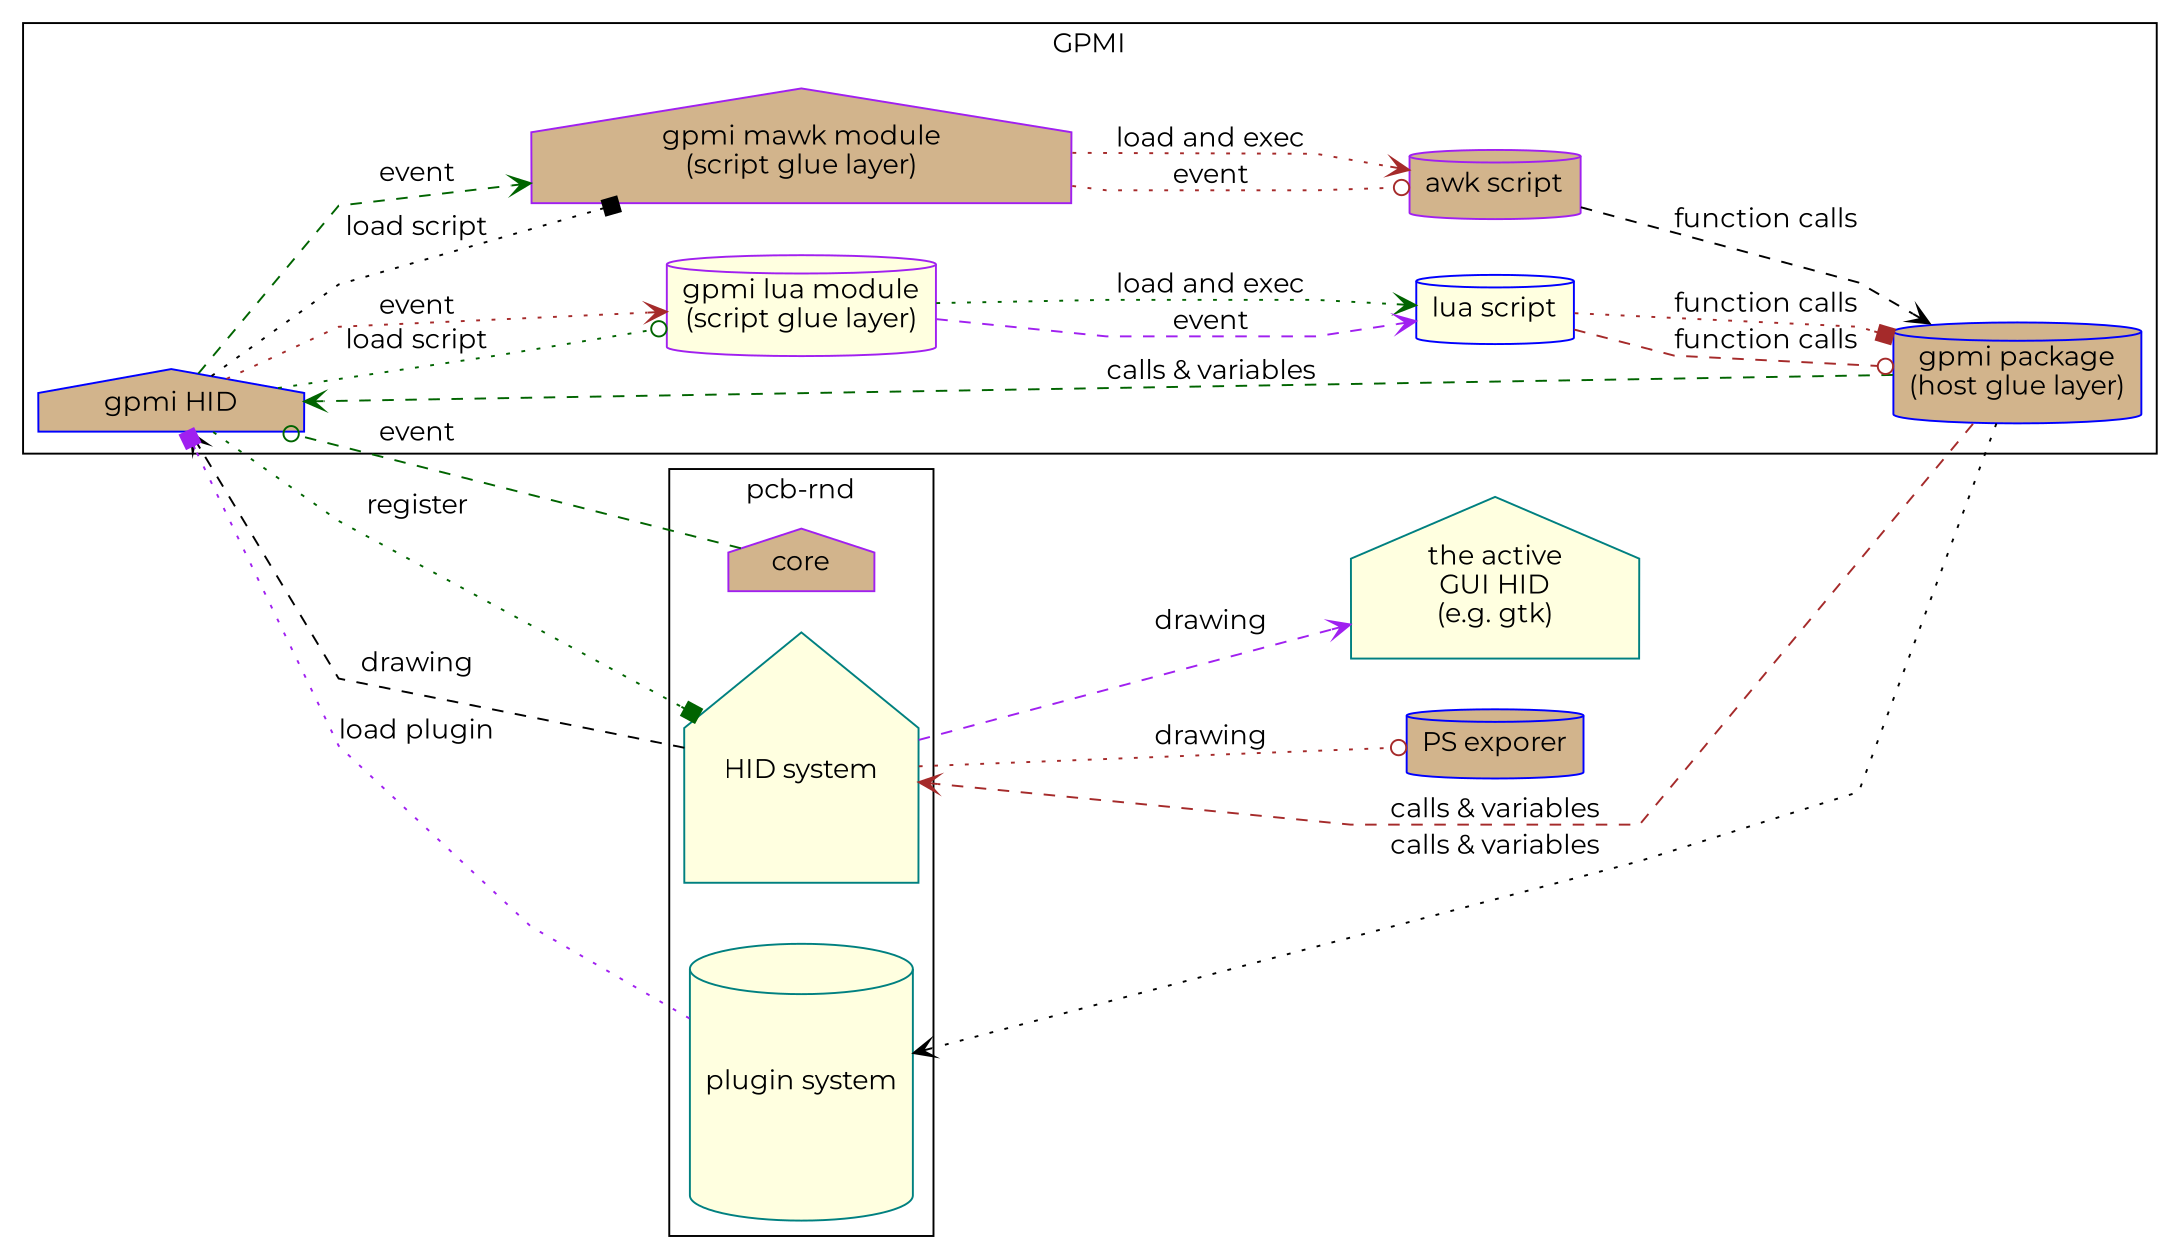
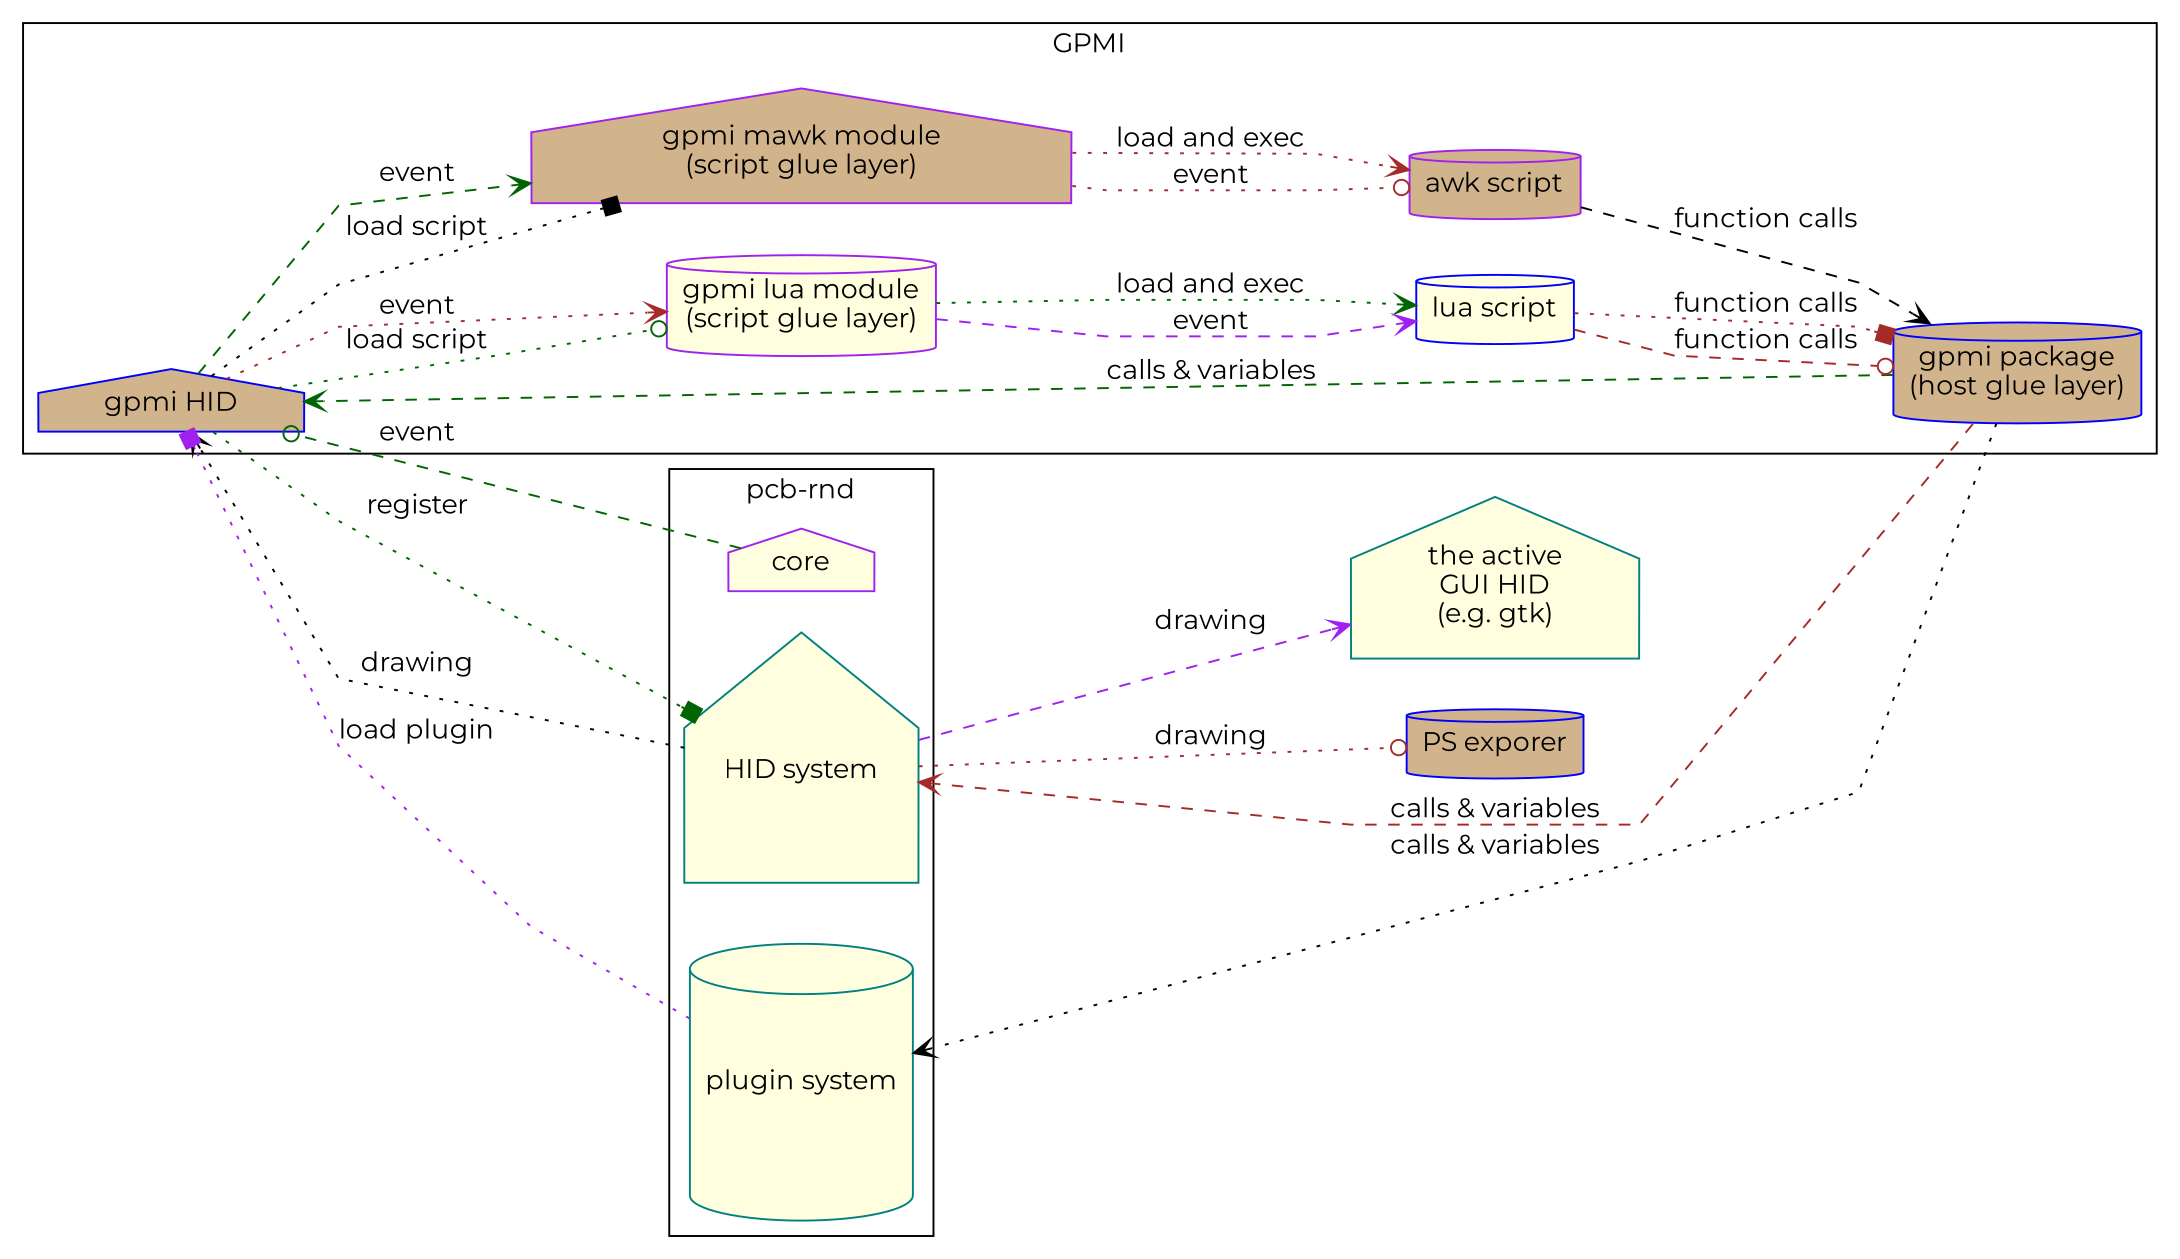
node "core": fillcolor tan -> lightyellow
edge "HID system" -> "gpmi HID": style dashed -> dotted
